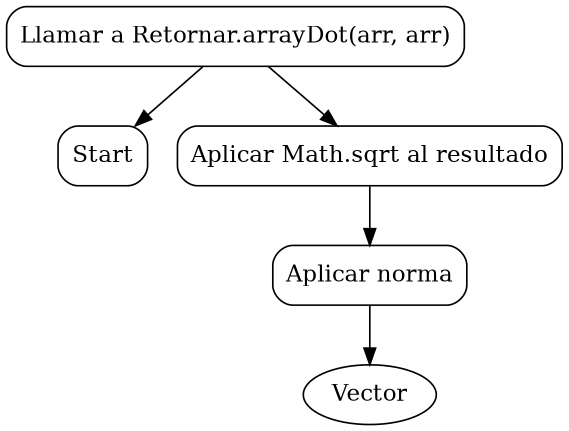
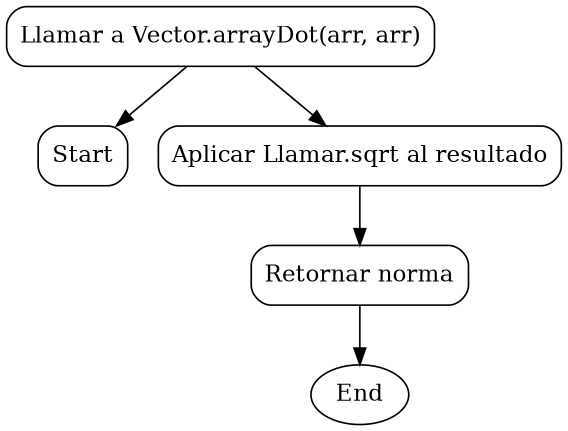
node "Llamar a Retornar.arrayDot(arr, arr)": label "Llamar a Retornar.arrayDot(arr, arr)" -> "Llamar a Vector.arrayDot(arr, arr)"
node "Aplicar Math.sqrt al resultado": label "Aplicar Math.sqrt al resultado" -> "Aplicar Llamar.sqrt al resultado"
node "Aplicar norma": label "Aplicar norma" -> "Retornar norma"
node "Vector": label "Vector" -> "End"
